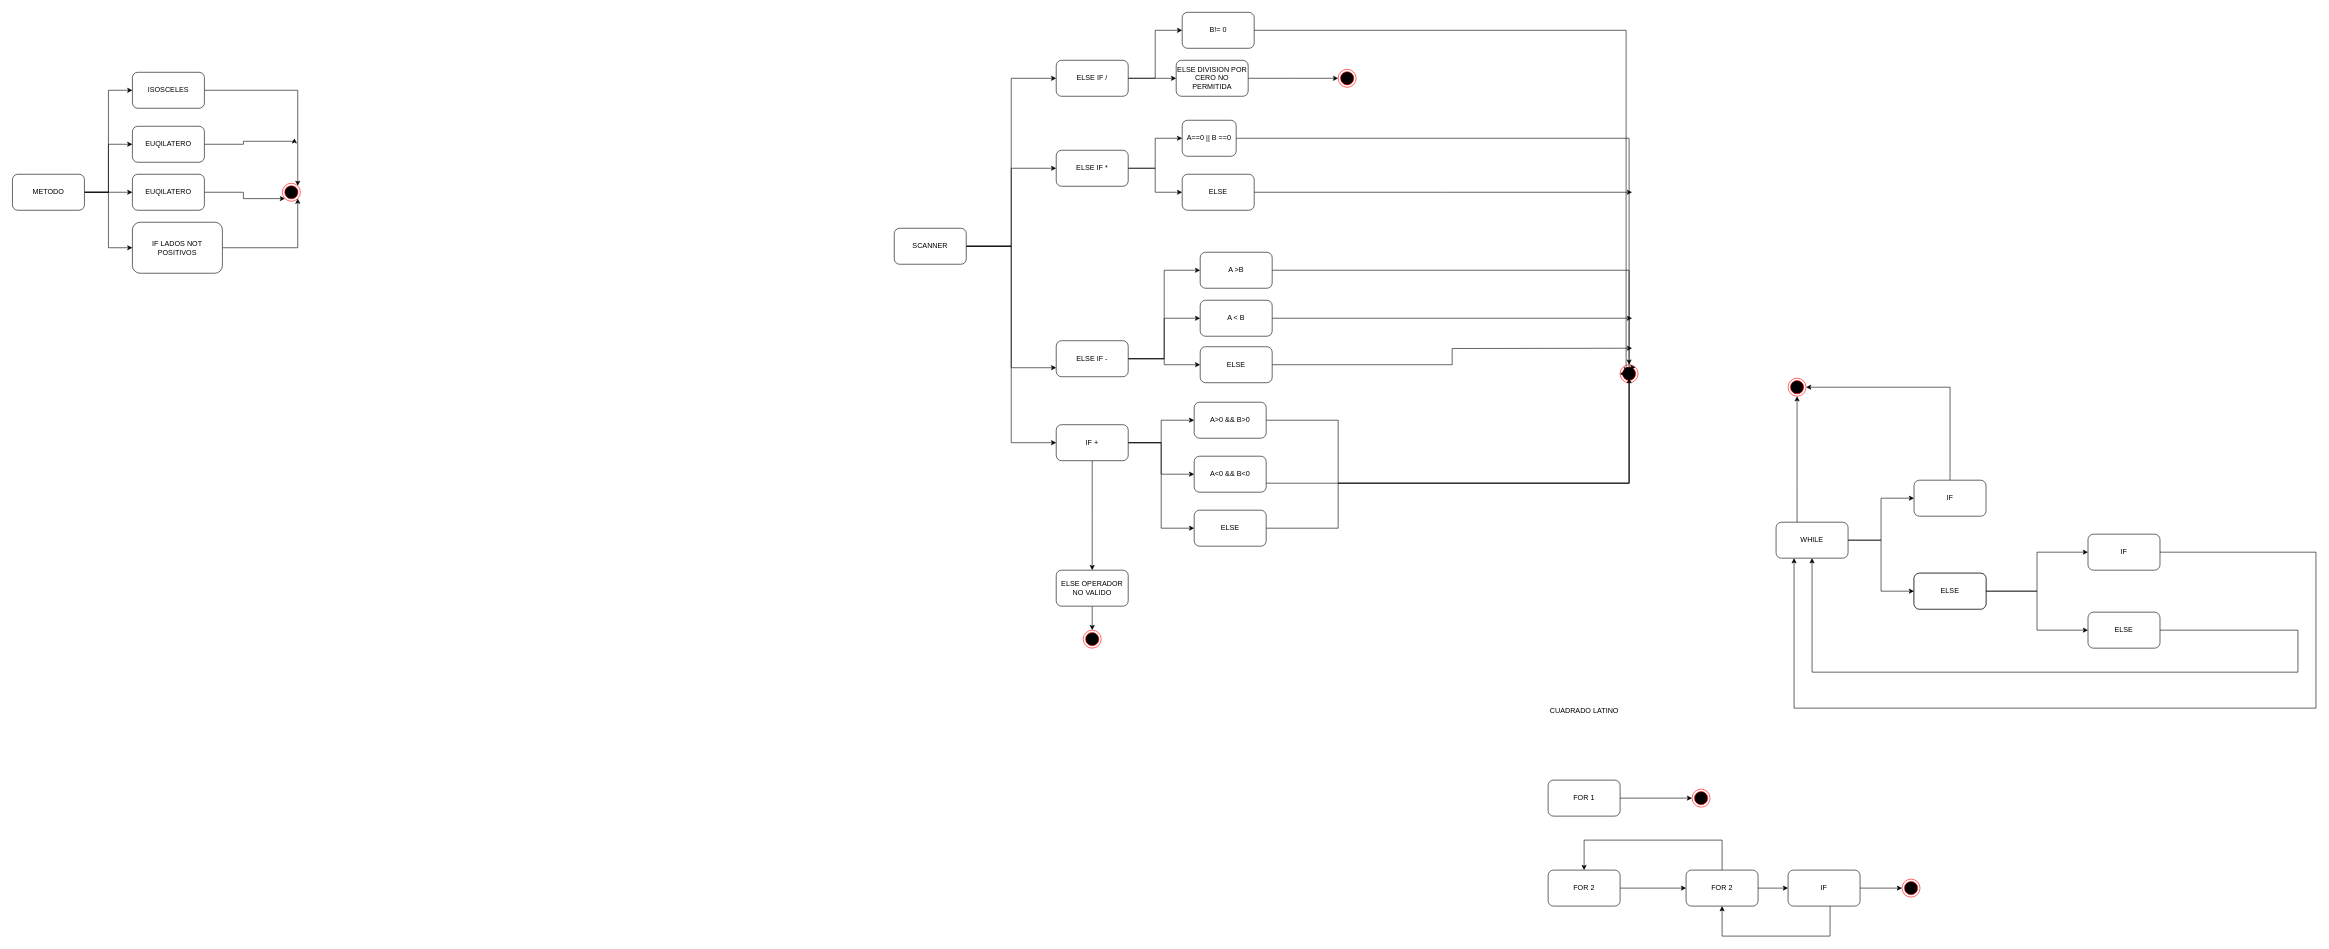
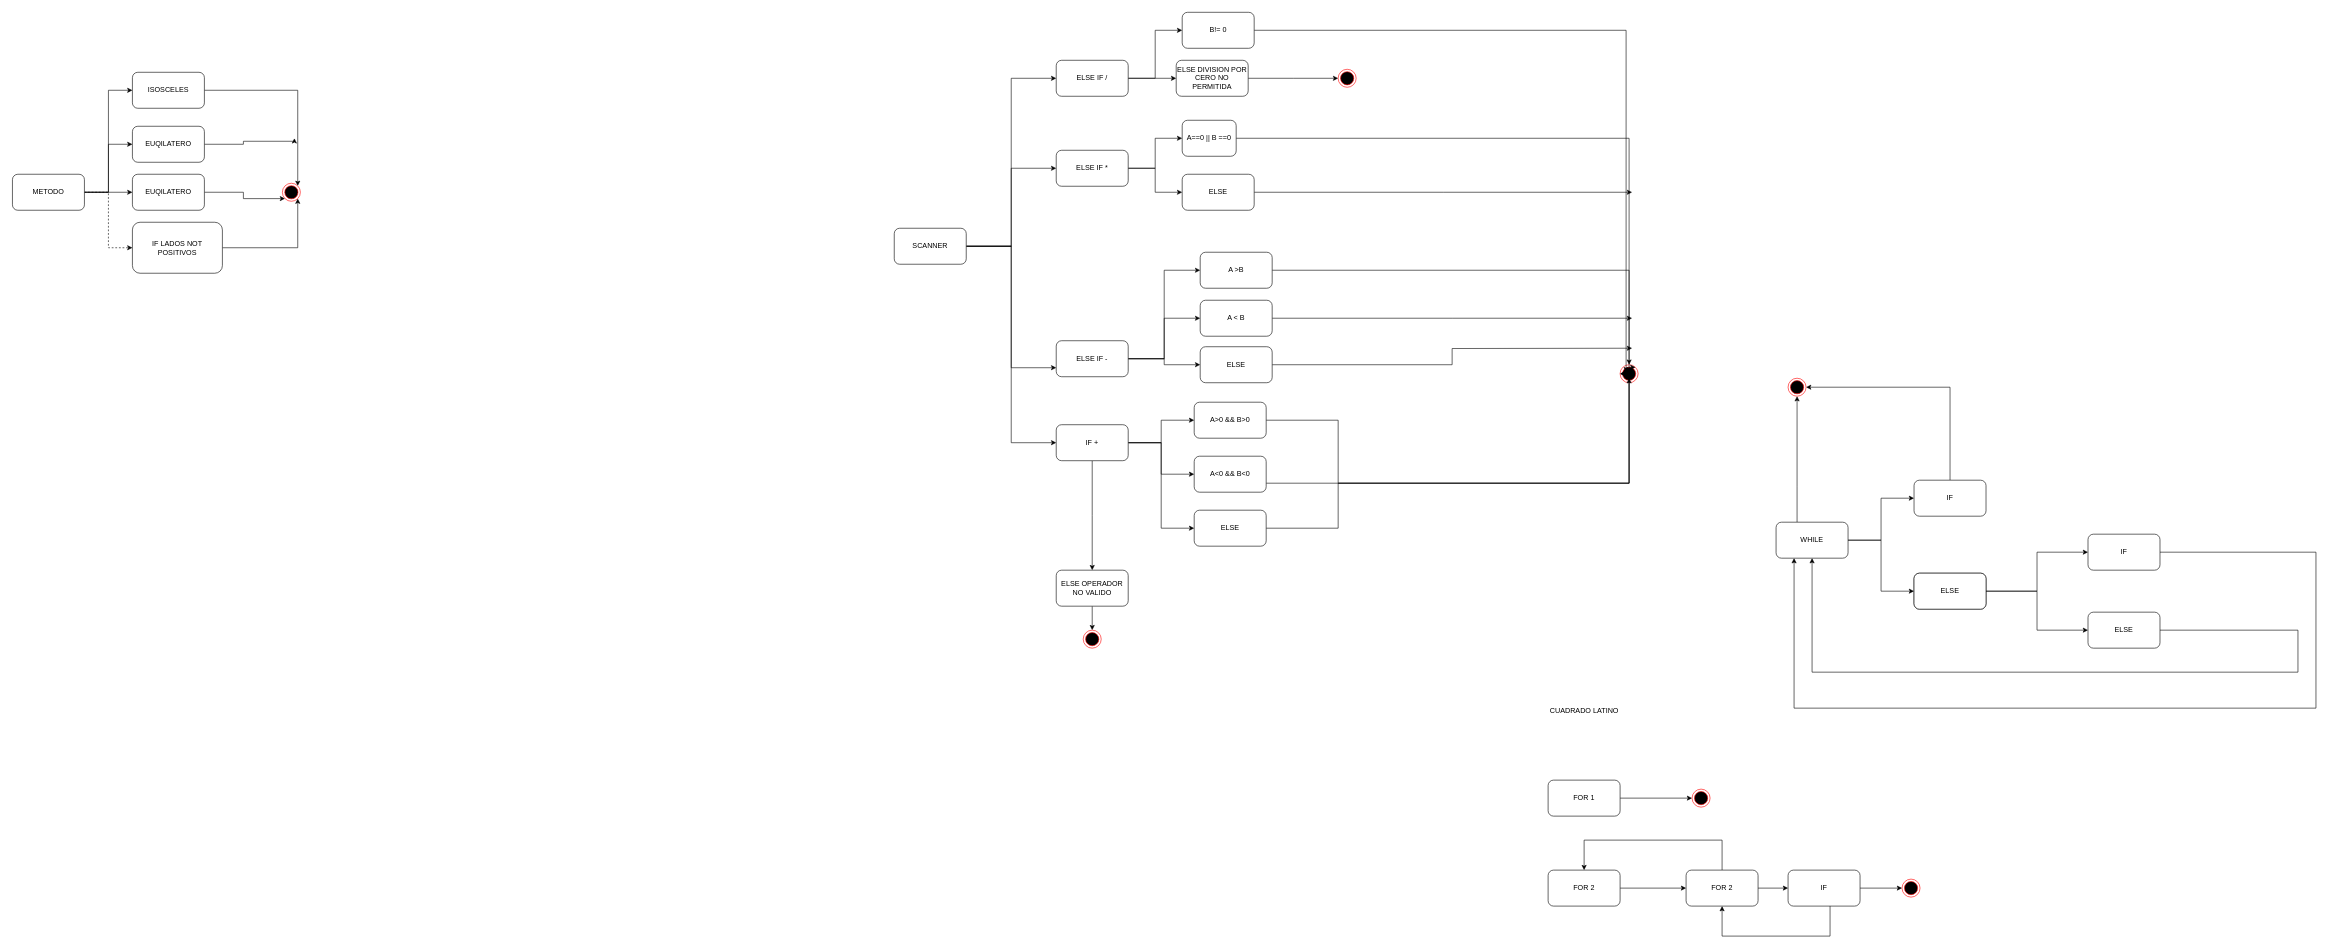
edge "METODO" -> "IF LADOS NOT POSITIVOS": style solid -> dashed
